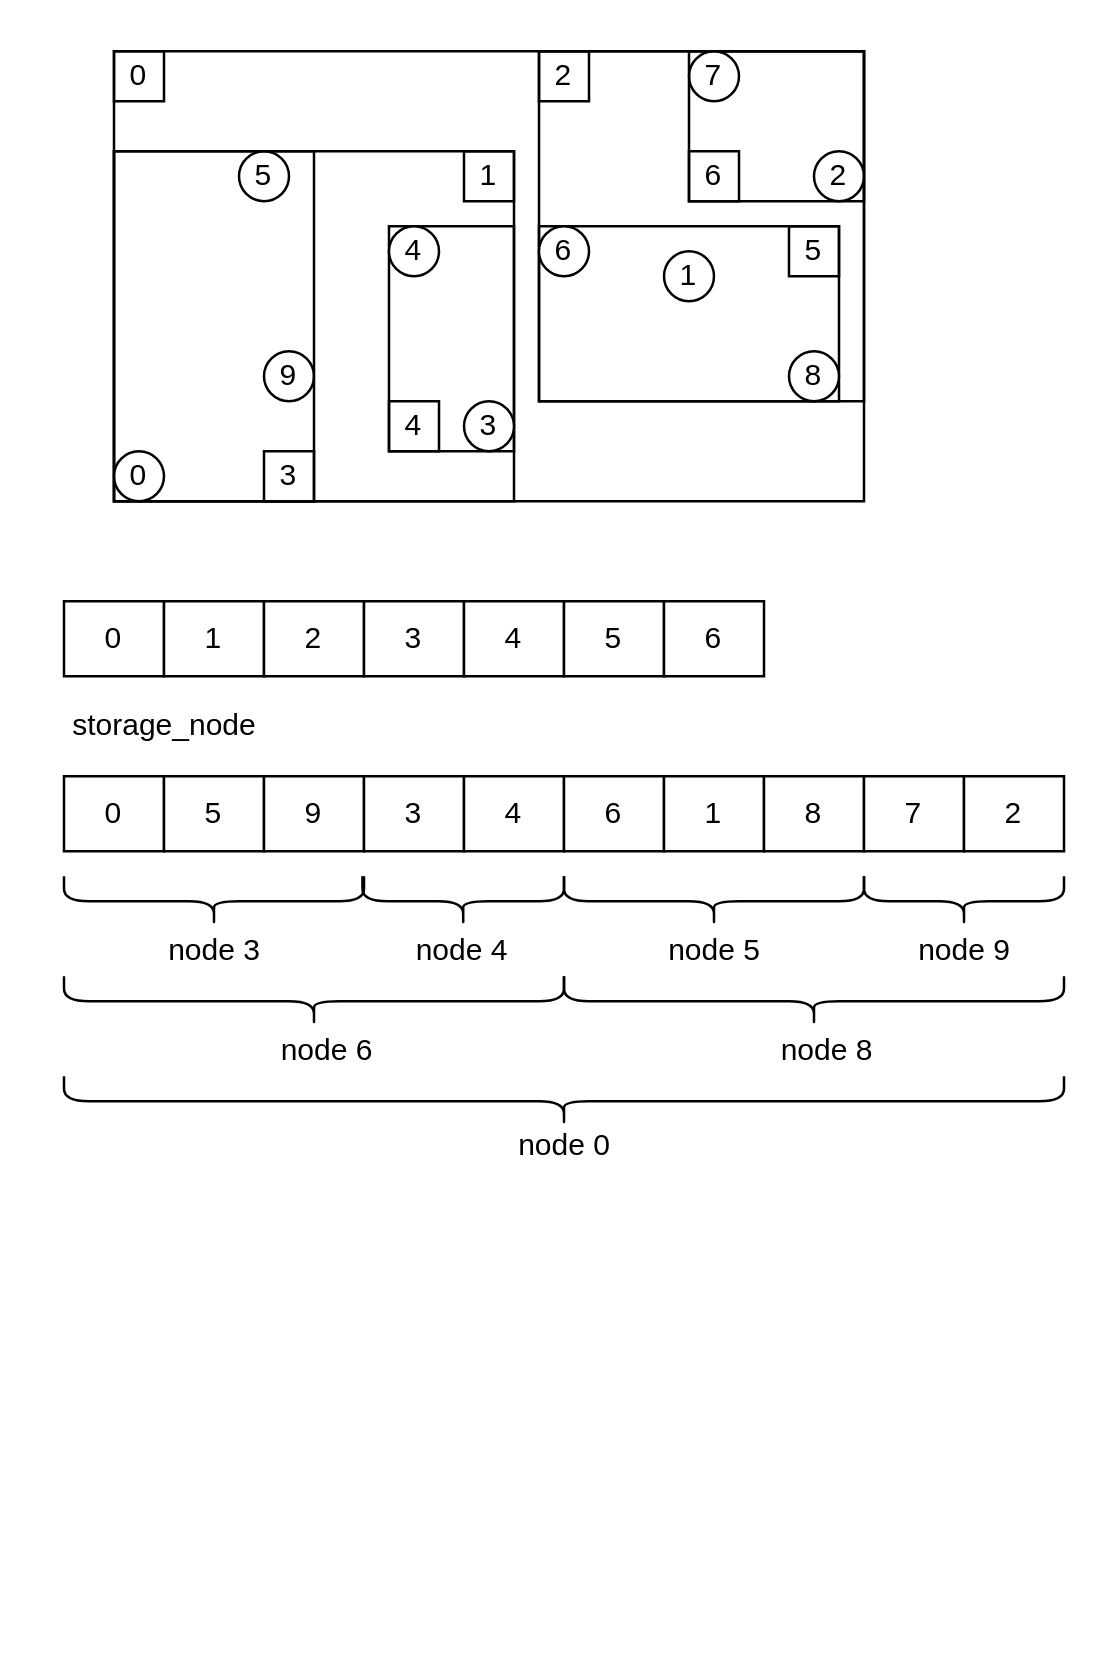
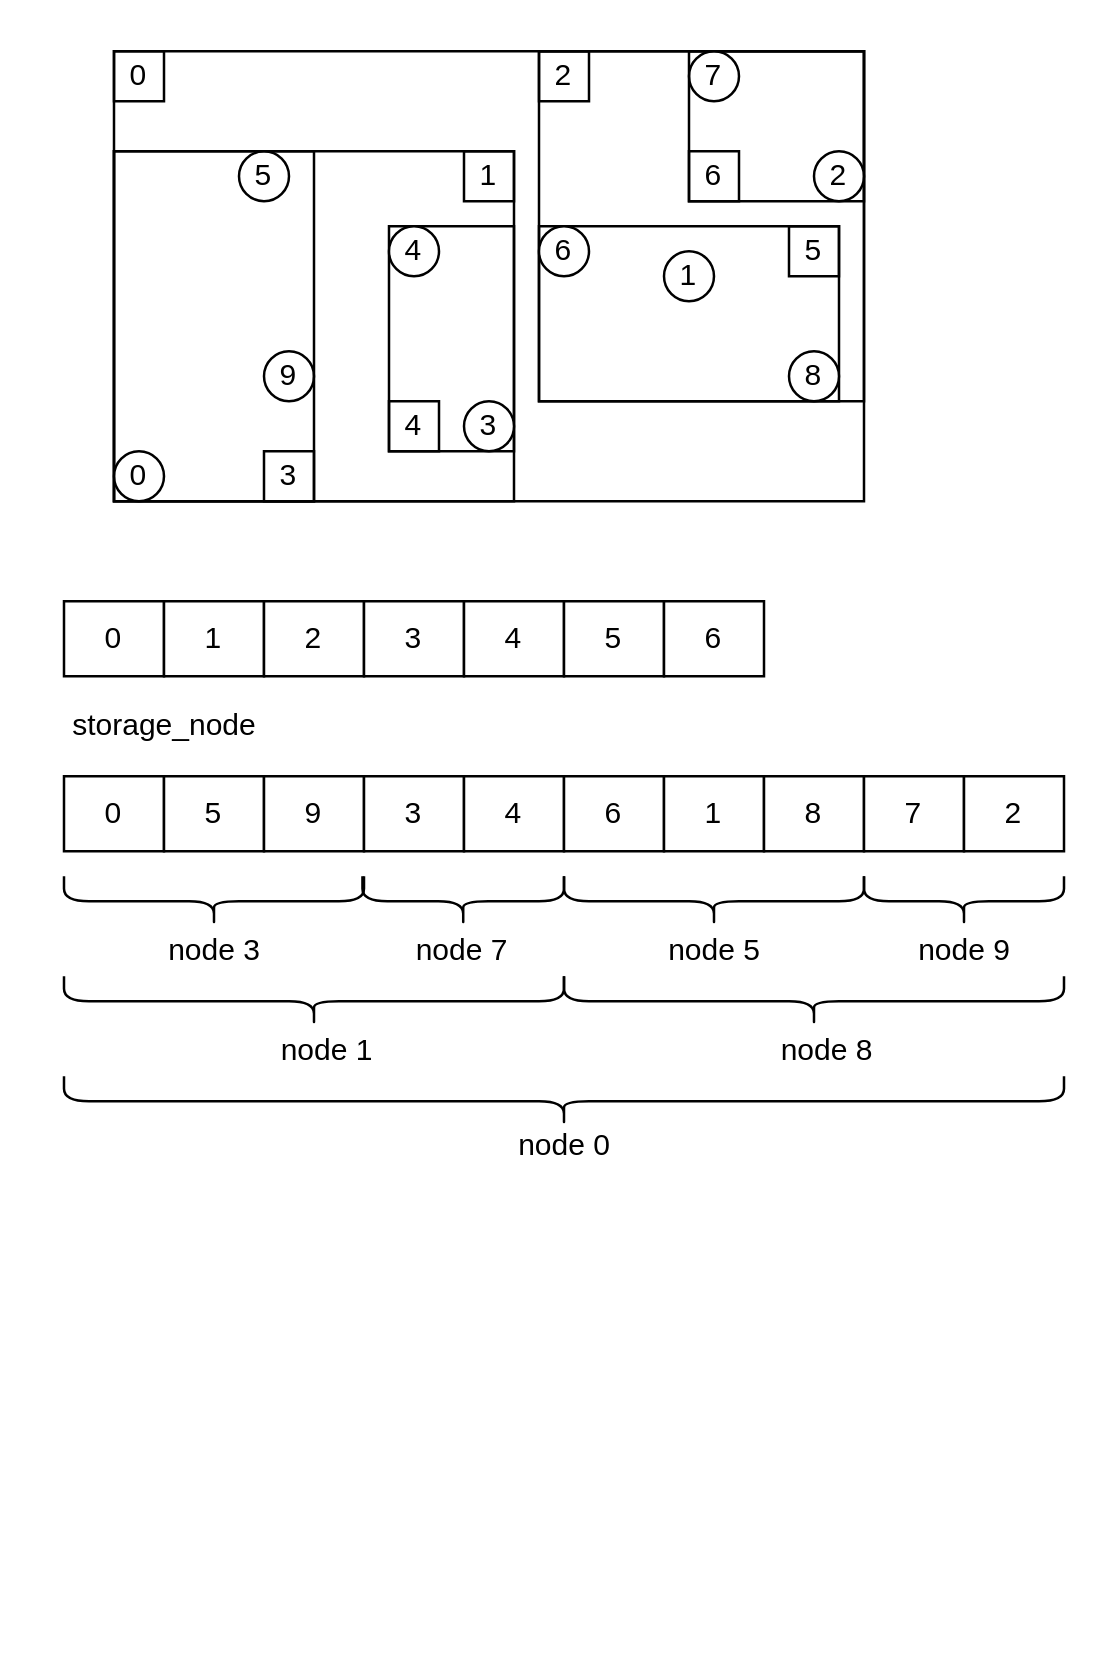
node "node 4": label "node 4" -> "node 7"
node "node 6": label "node 6" -> "node 1"
